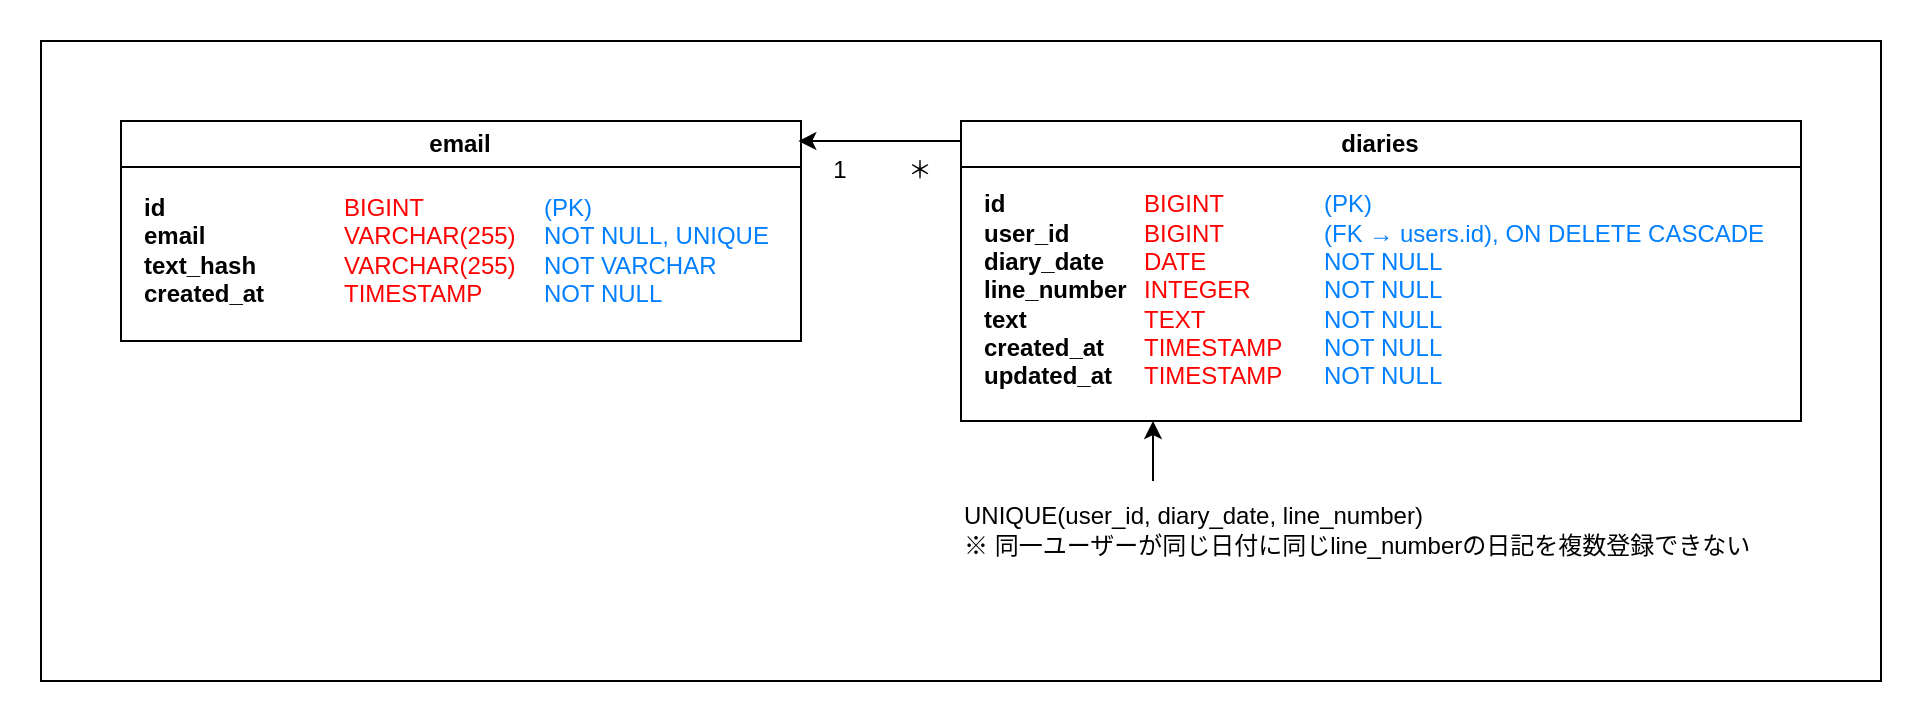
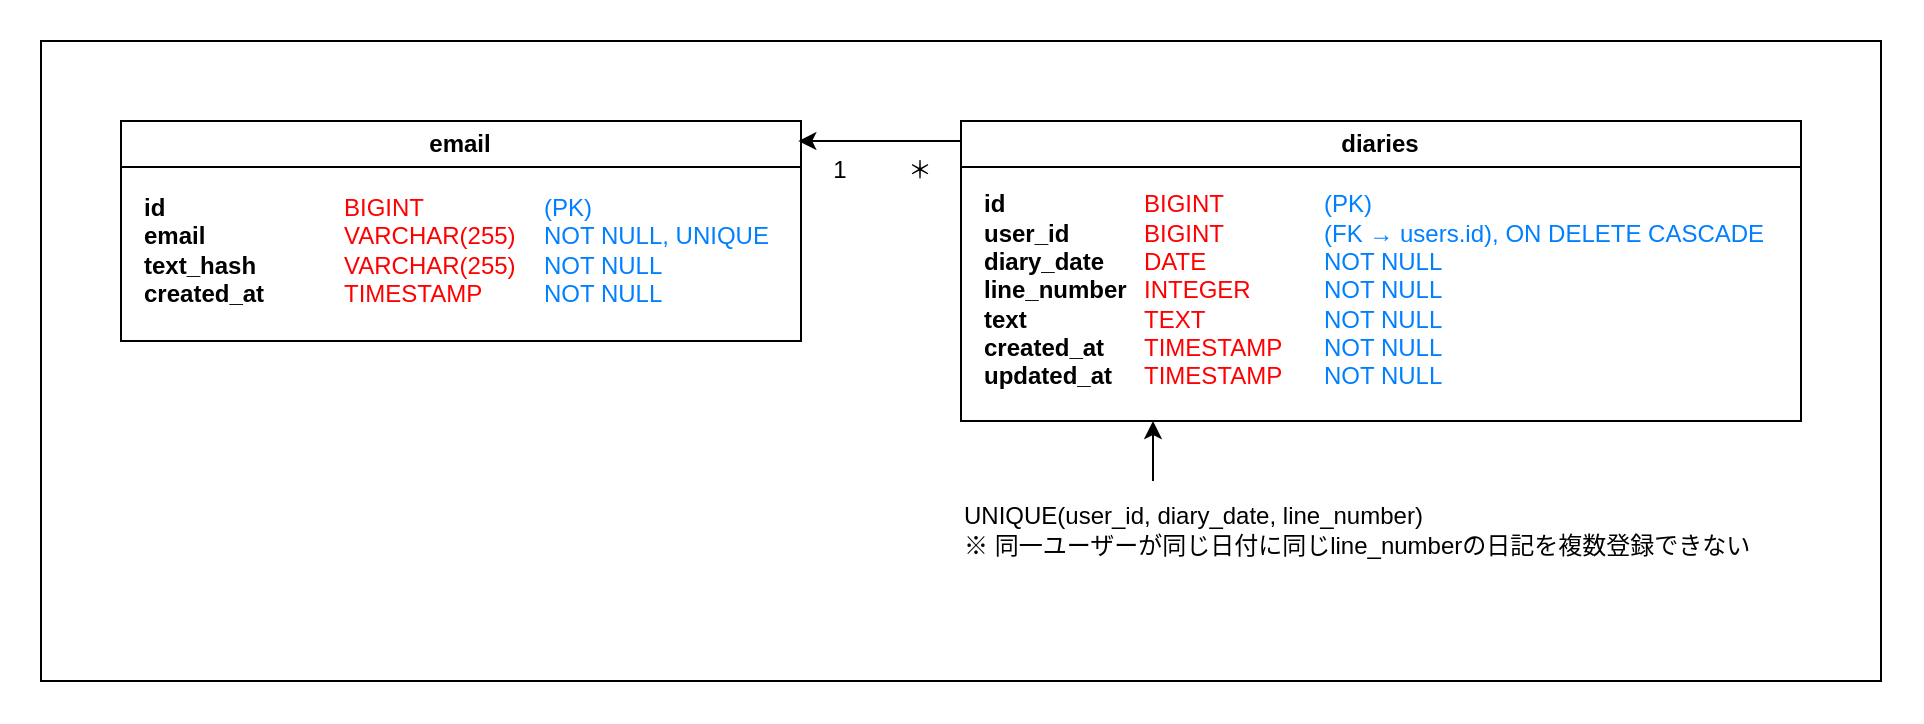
node "(PK) NOT NULL, UNIQUE NOT VARCHAR NOT NULL": label "(PK) NOT NULL, UNIQUE NOT VARCHAR NOT NULL" -> "(PK) NOT NULL, UNIQUE NOT NULL NOT NULL"
